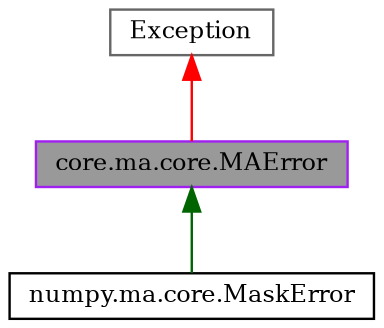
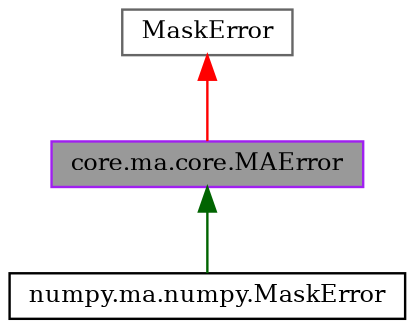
node "Exception": label "Exception" -> "MaskError"
node "numpy.ma.core.MaskError": label "numpy.ma.core.MaskError" -> "numpy.ma.numpy.MaskError"
